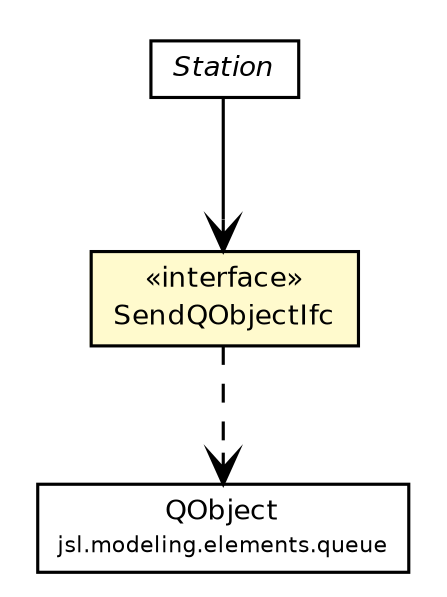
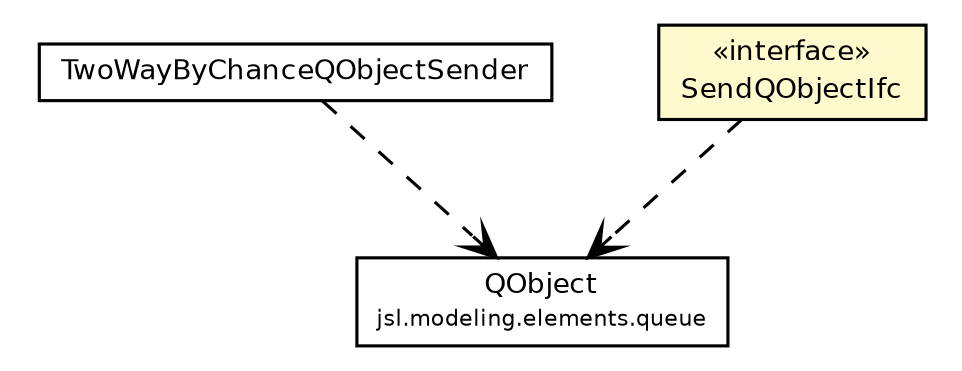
node "Station": removed
node "TwoWayByChanceQObjectSender": added
